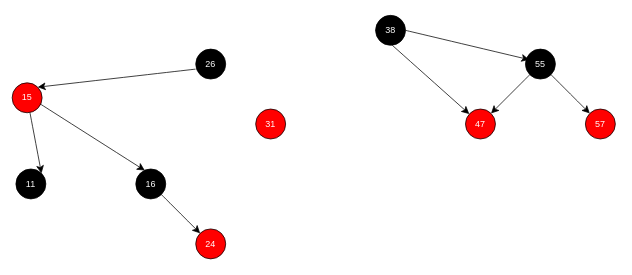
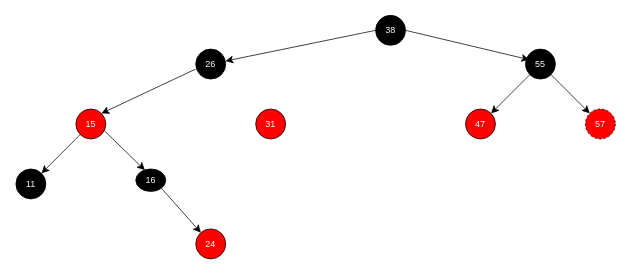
edge "38" -> "47": now "38" -> "26"
node "15": moved (27, 98) -> (90, 124)
node "57": style solid -> dashed
node "16": size 30x30 -> 30x23
